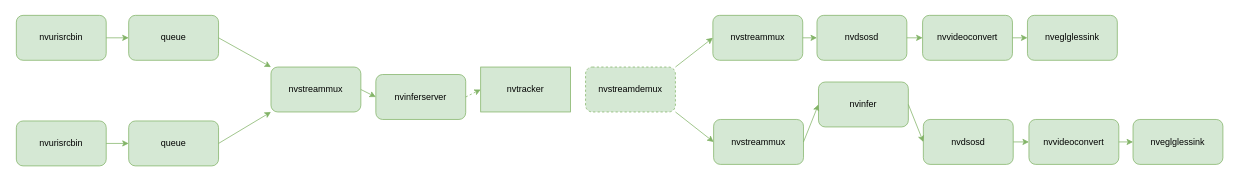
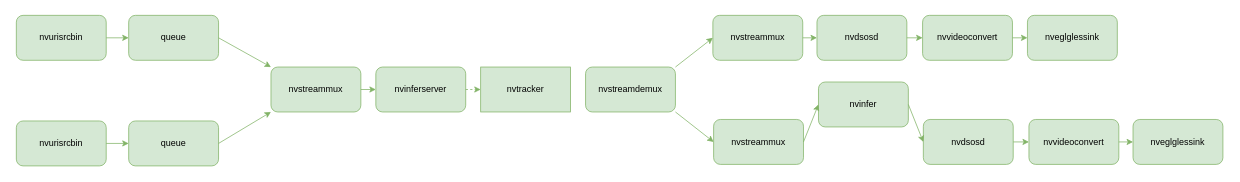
node "nvstreamdemux": style dashed -> solid
node "nvinferserver": moved (420, 97) -> (420, 90)
